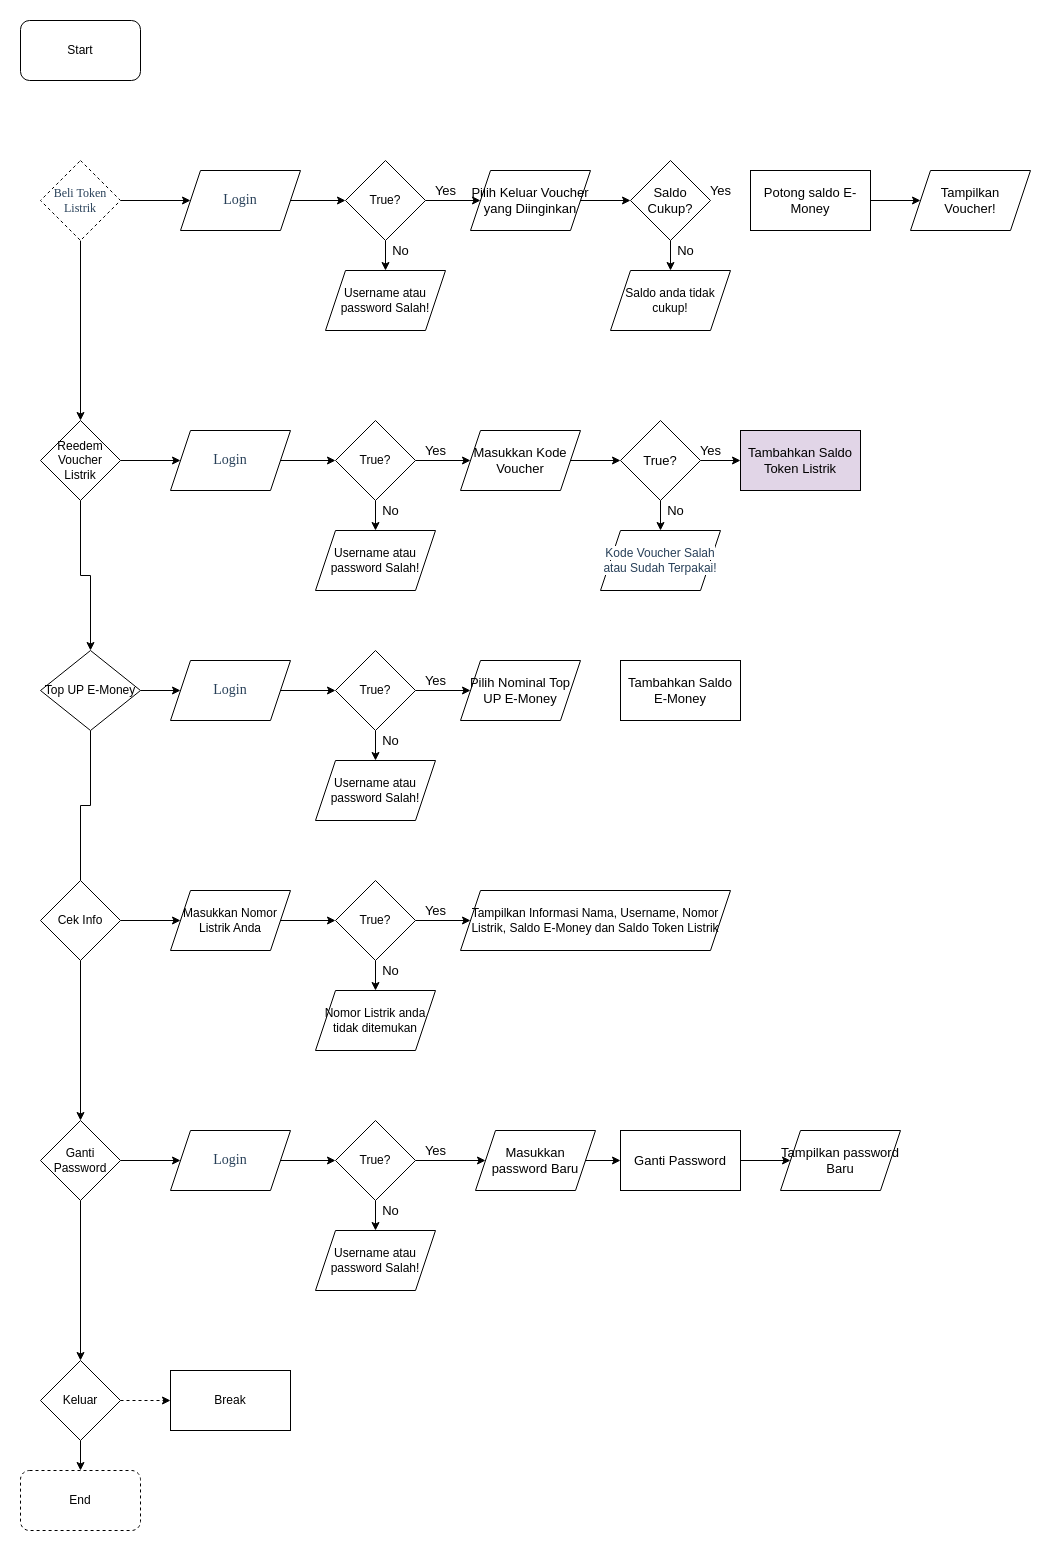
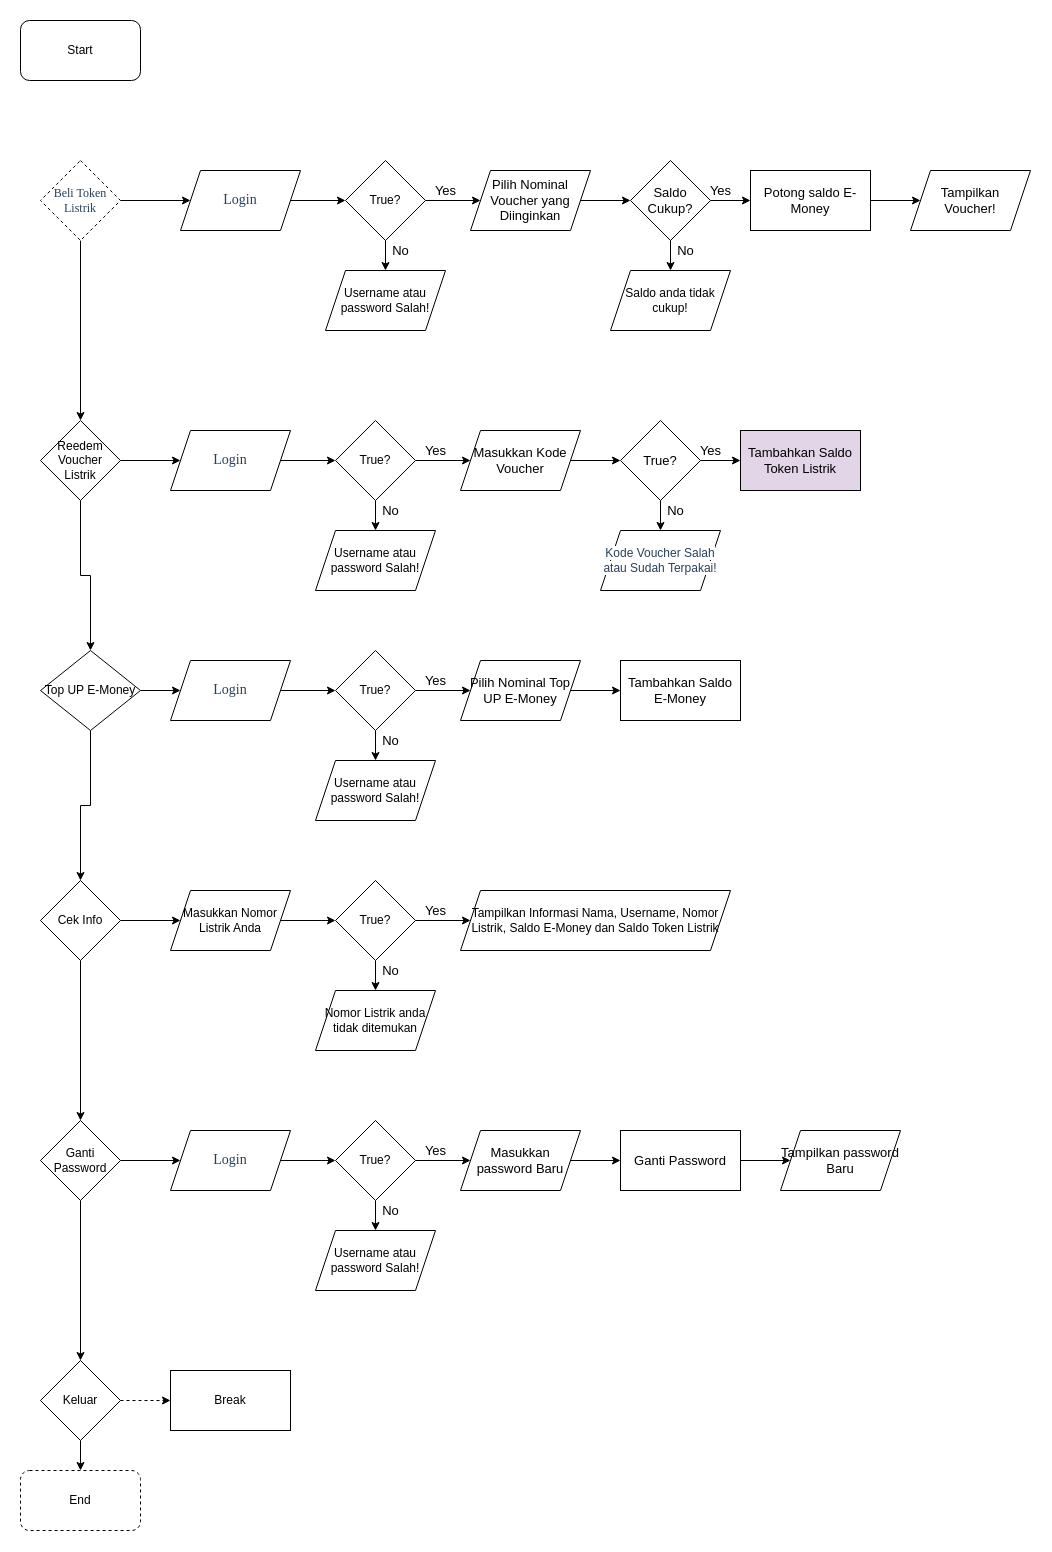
node "Pilih Keluar Voucher yang Diinginkan": label "Pilih Keluar Voucher yang Diinginkan" -> "Pilih Nominal Voucher yang Diinginkan"
edge "Saldo Cukup?" -> "Potong saldo E-Money": added
edge "Pilih Nominal Top UP E-Money" -> "Tambahkan Saldo E-Money": added
edge "Top UP E-Money" -- "Cek Info": arrowhead none -> classic
node "Masukkan password Baru": moved (536, 1161) -> (521, 1161)
